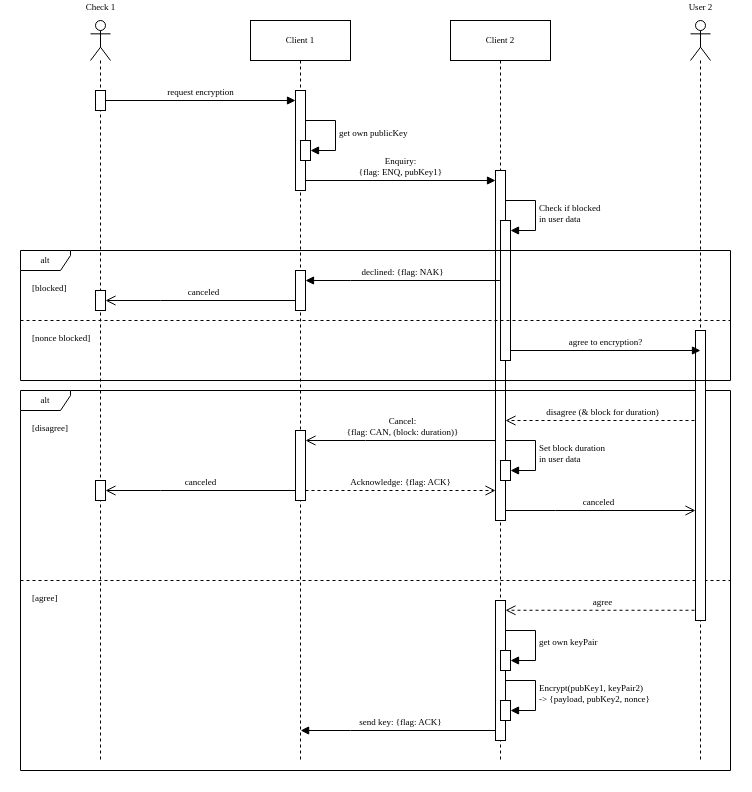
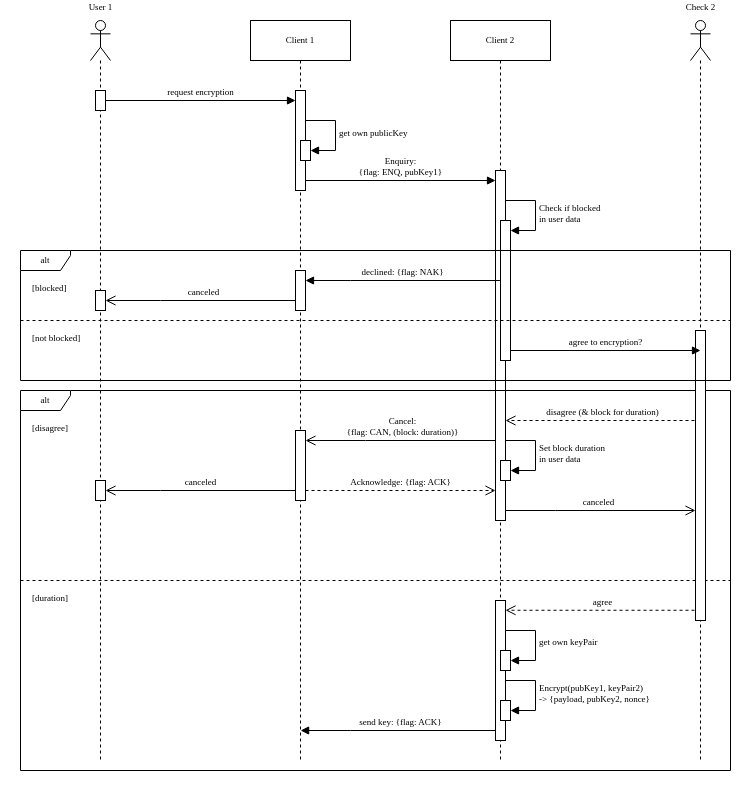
node "Check 1": label "Check 1" -> "User 1"
node "User 2": label "User 2" -> "Check 2"
node "[nonce blocked]": label "[nonce blocked]" -> "[not blocked]"
node "[agree]": label "[agree]" -> "[duration]"
